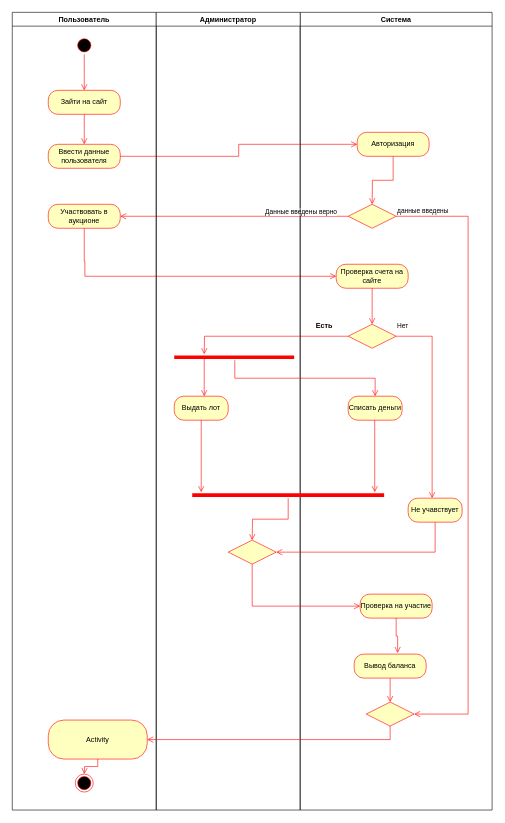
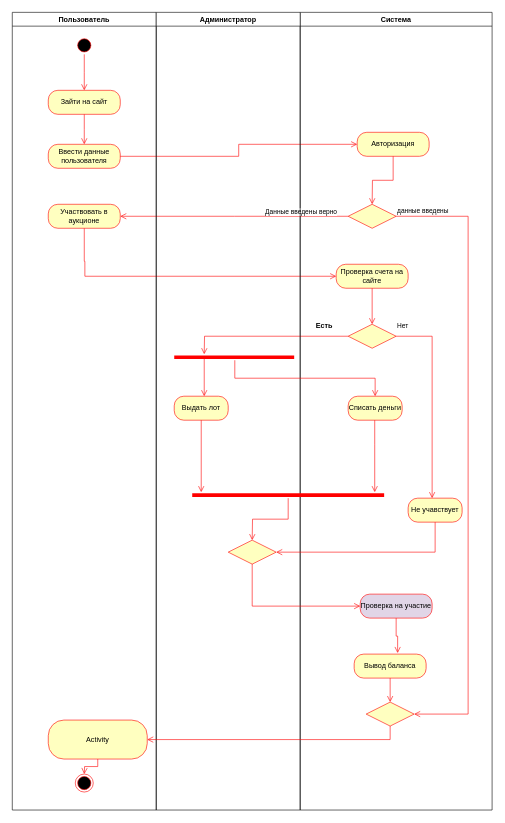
node "Проверка на участие": fillcolor #ffffc0 -> #e1d5e7
